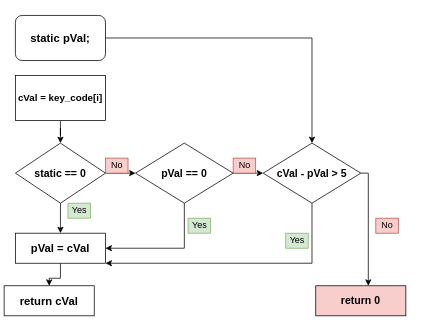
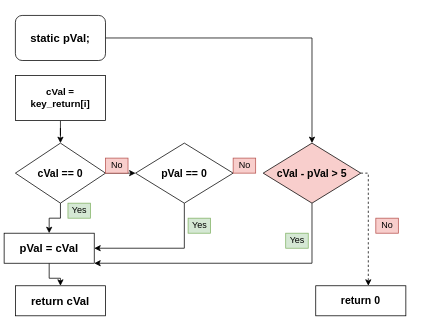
node "cVal = key_code[i]": label "cVal = key_code[i]" -> "cVal = key_return[i]"
node "static == 0": label "static == 0" -> "cVal == 0"
edge "pVal == 0" -> "cVal - pVal > 5": removed
node "cVal - pVal > 5": fillcolor #ffffff -> #f8cecc
edge "cVal - pVal > 5" -> "return 0": style solid -> dashed
node "pVal = cVal": moved (60, 248) -> (49, 248)
node "return cVal": moved (49, 300) -> (60, 300)
node "return 0": fillcolor #f8cecc -> #ffffff
